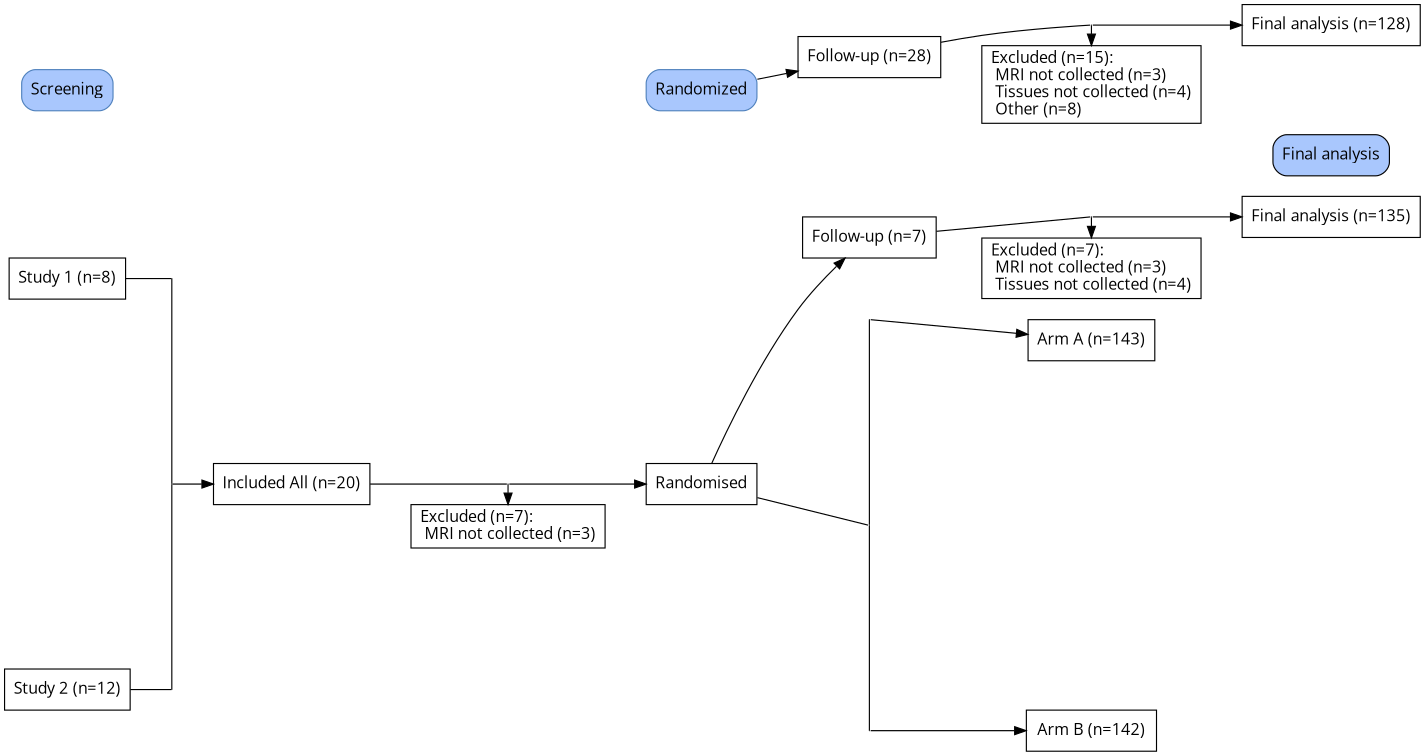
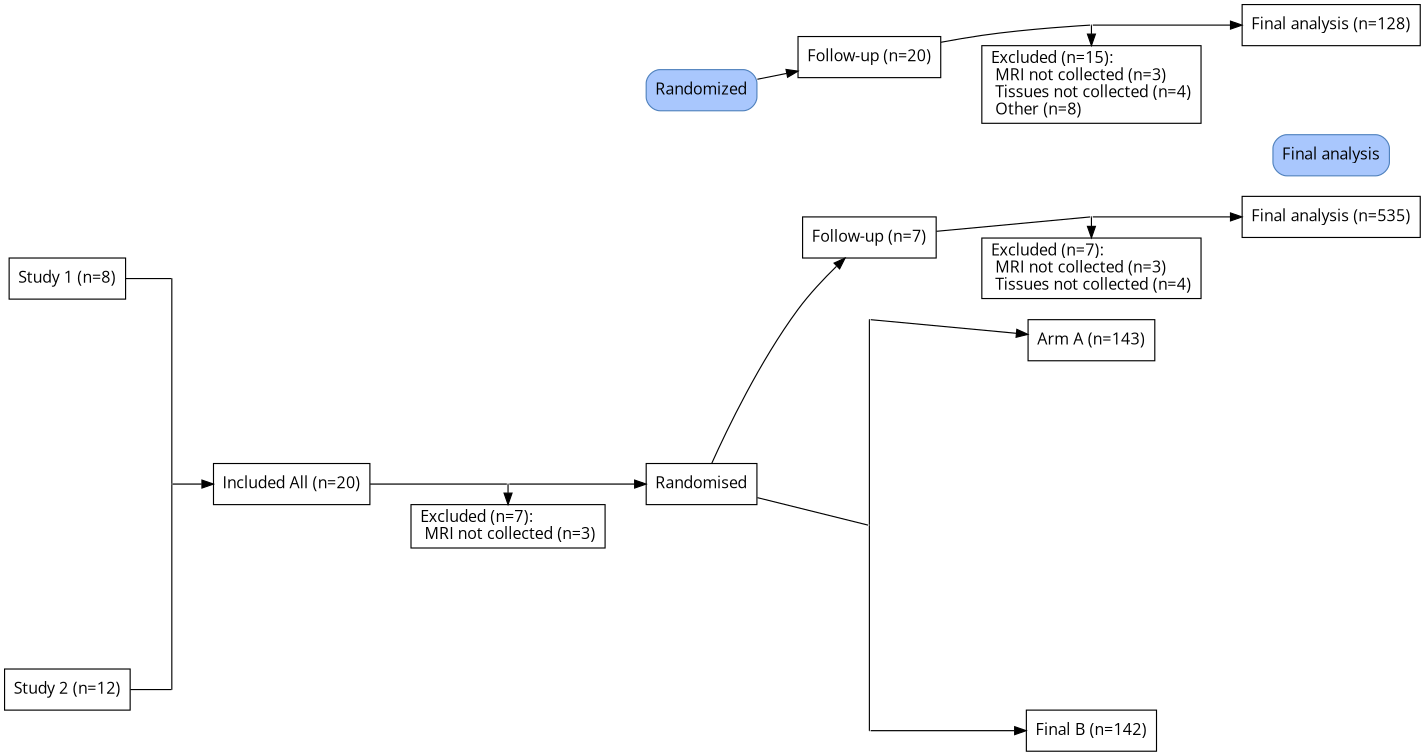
node "Follow-up (n=28)": label "Follow-up (n=28)" -> "Follow-up (n=20)"
node "Screening": removed
node "Final analysis": color black -> #4f81bd
node "Final analysis (n=135)": label "Final analysis (n=135)" -> "Final analysis (n=535)"
node "Arm B (n=142)": label "Arm B (n=142)" -> "Final B (n=142)"
